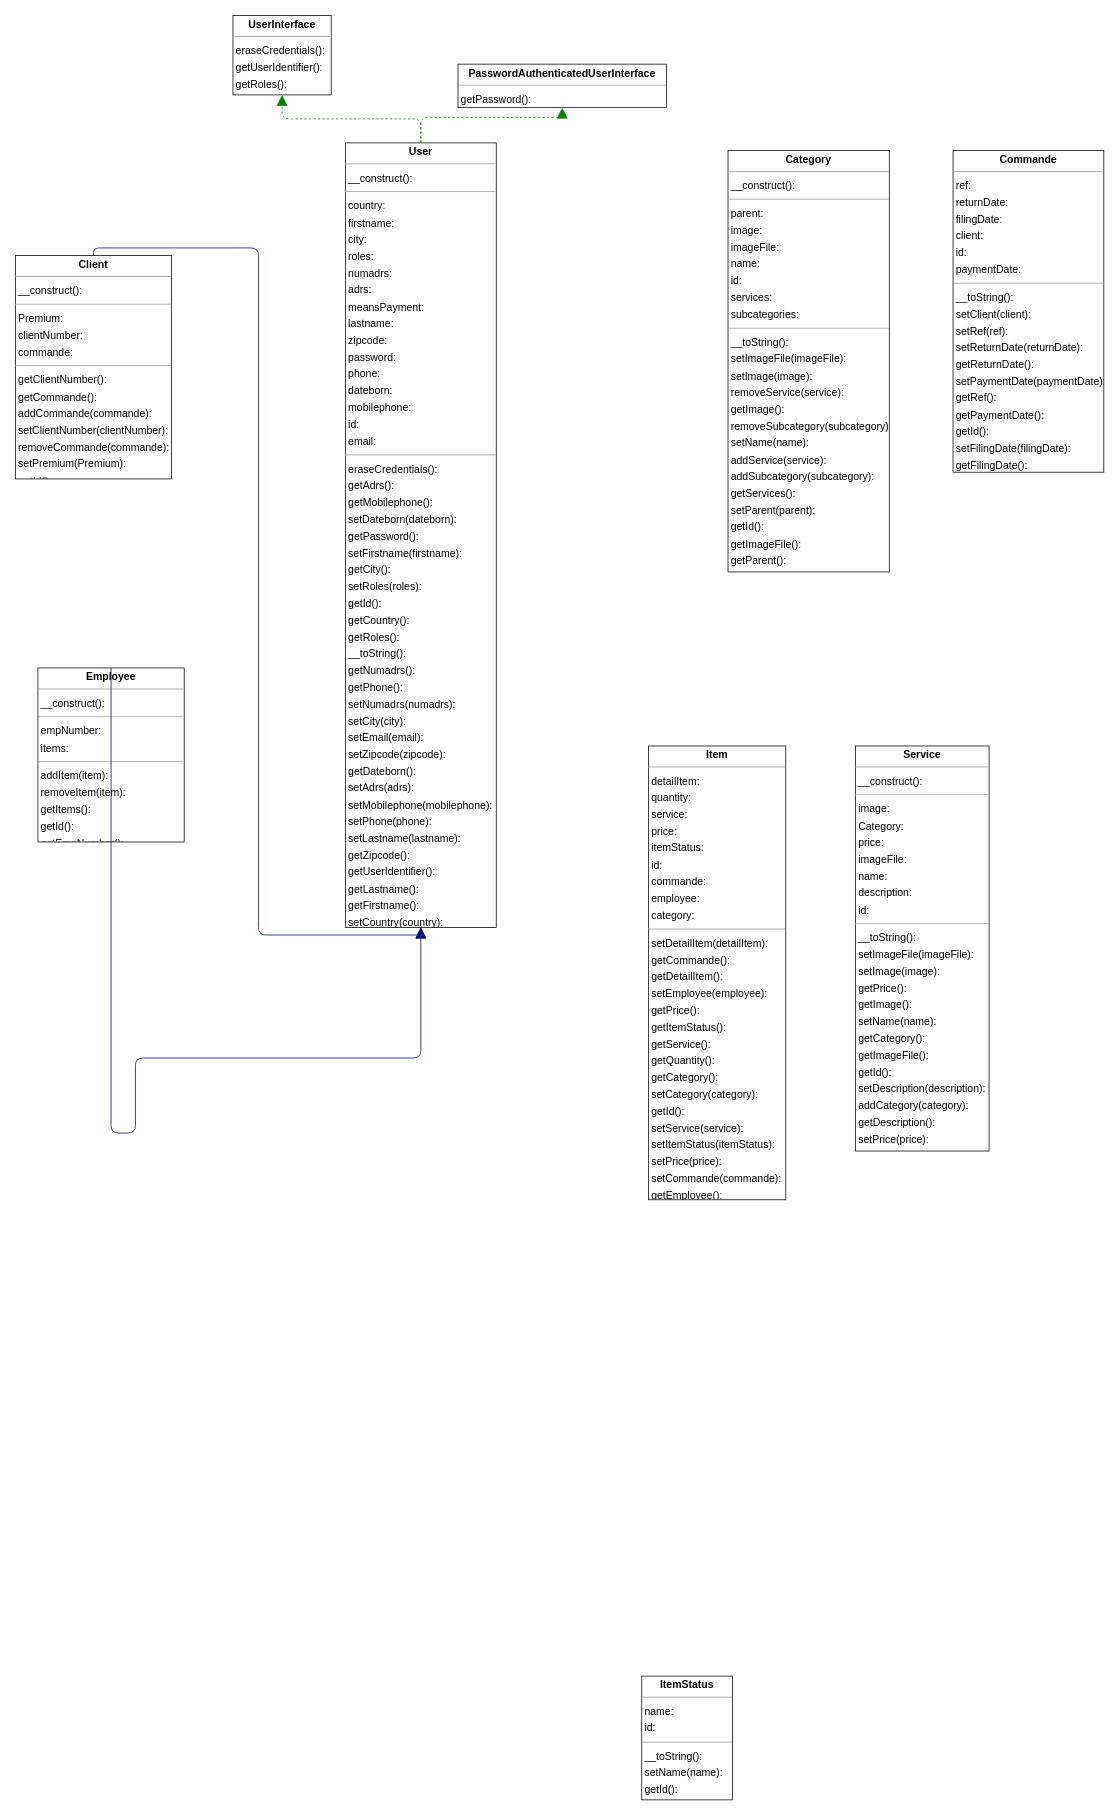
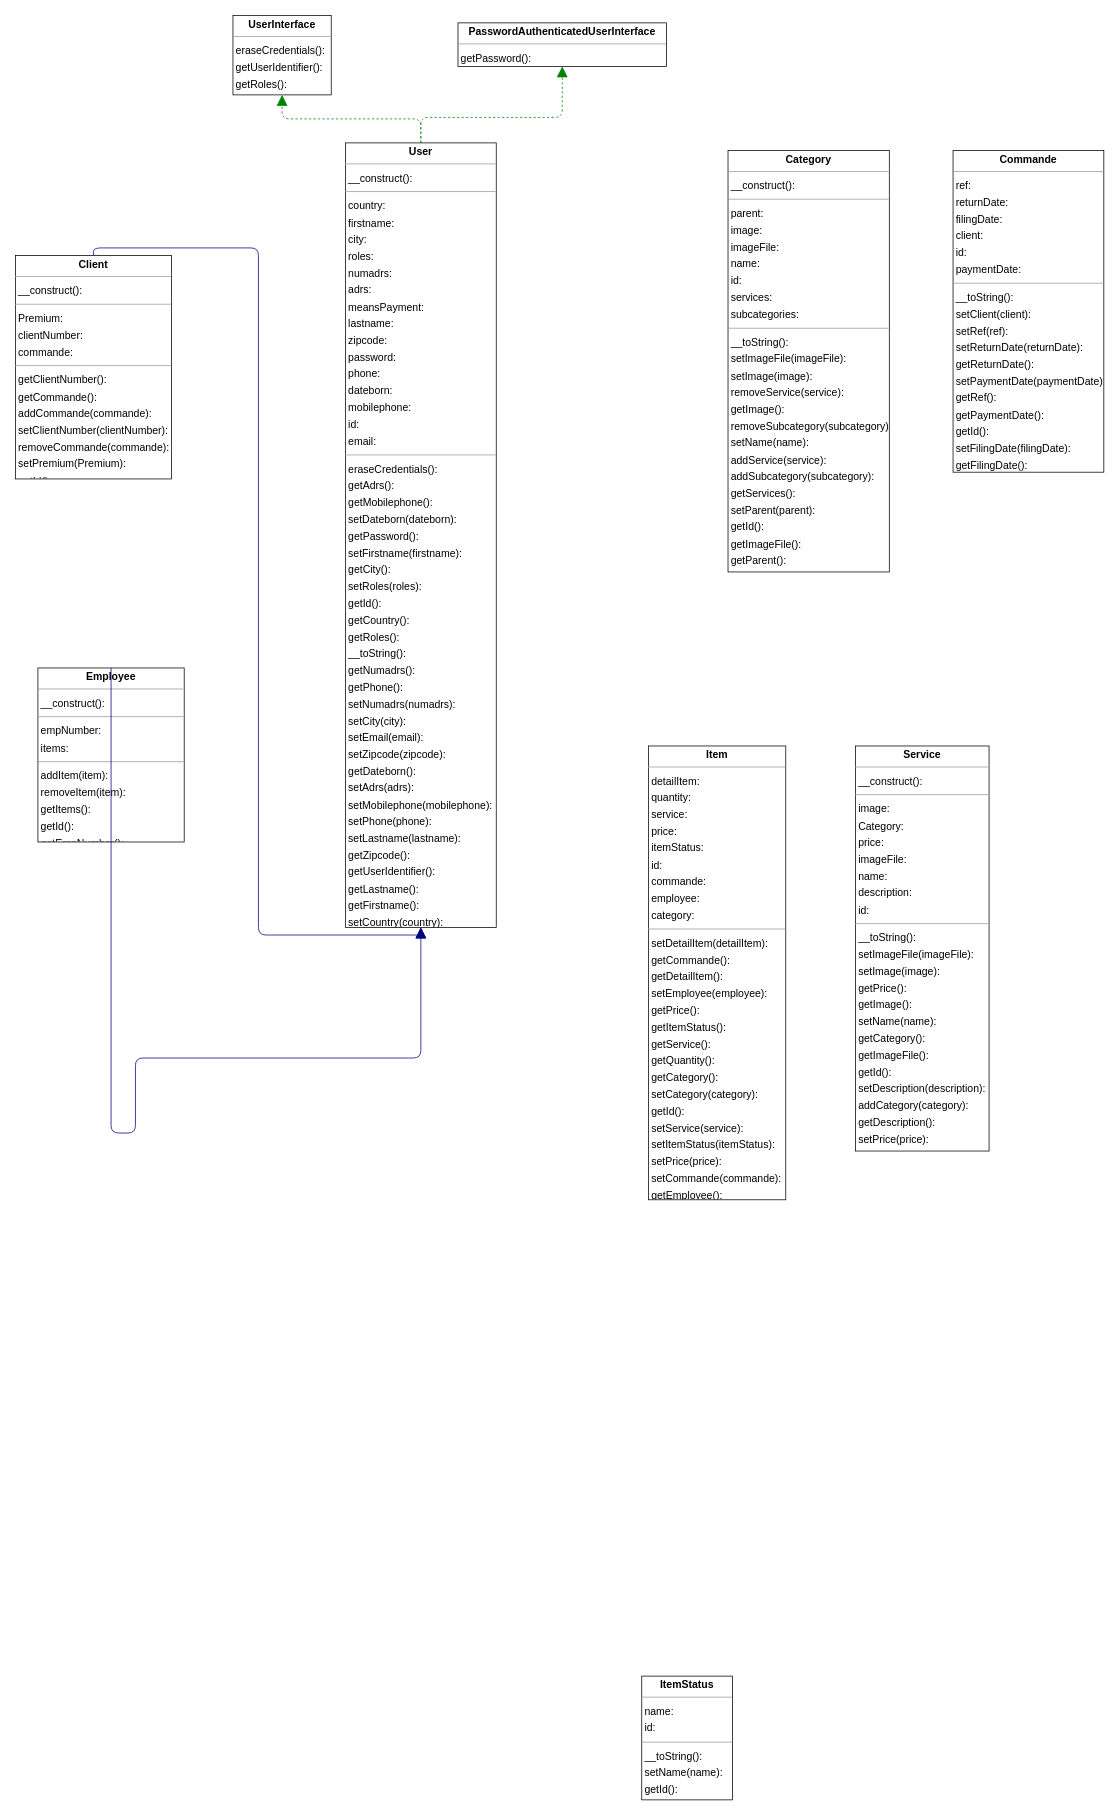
node "PasswordAuthenticatedUserInterface getPassword():": moved (562, 86) -> (562, 45)
